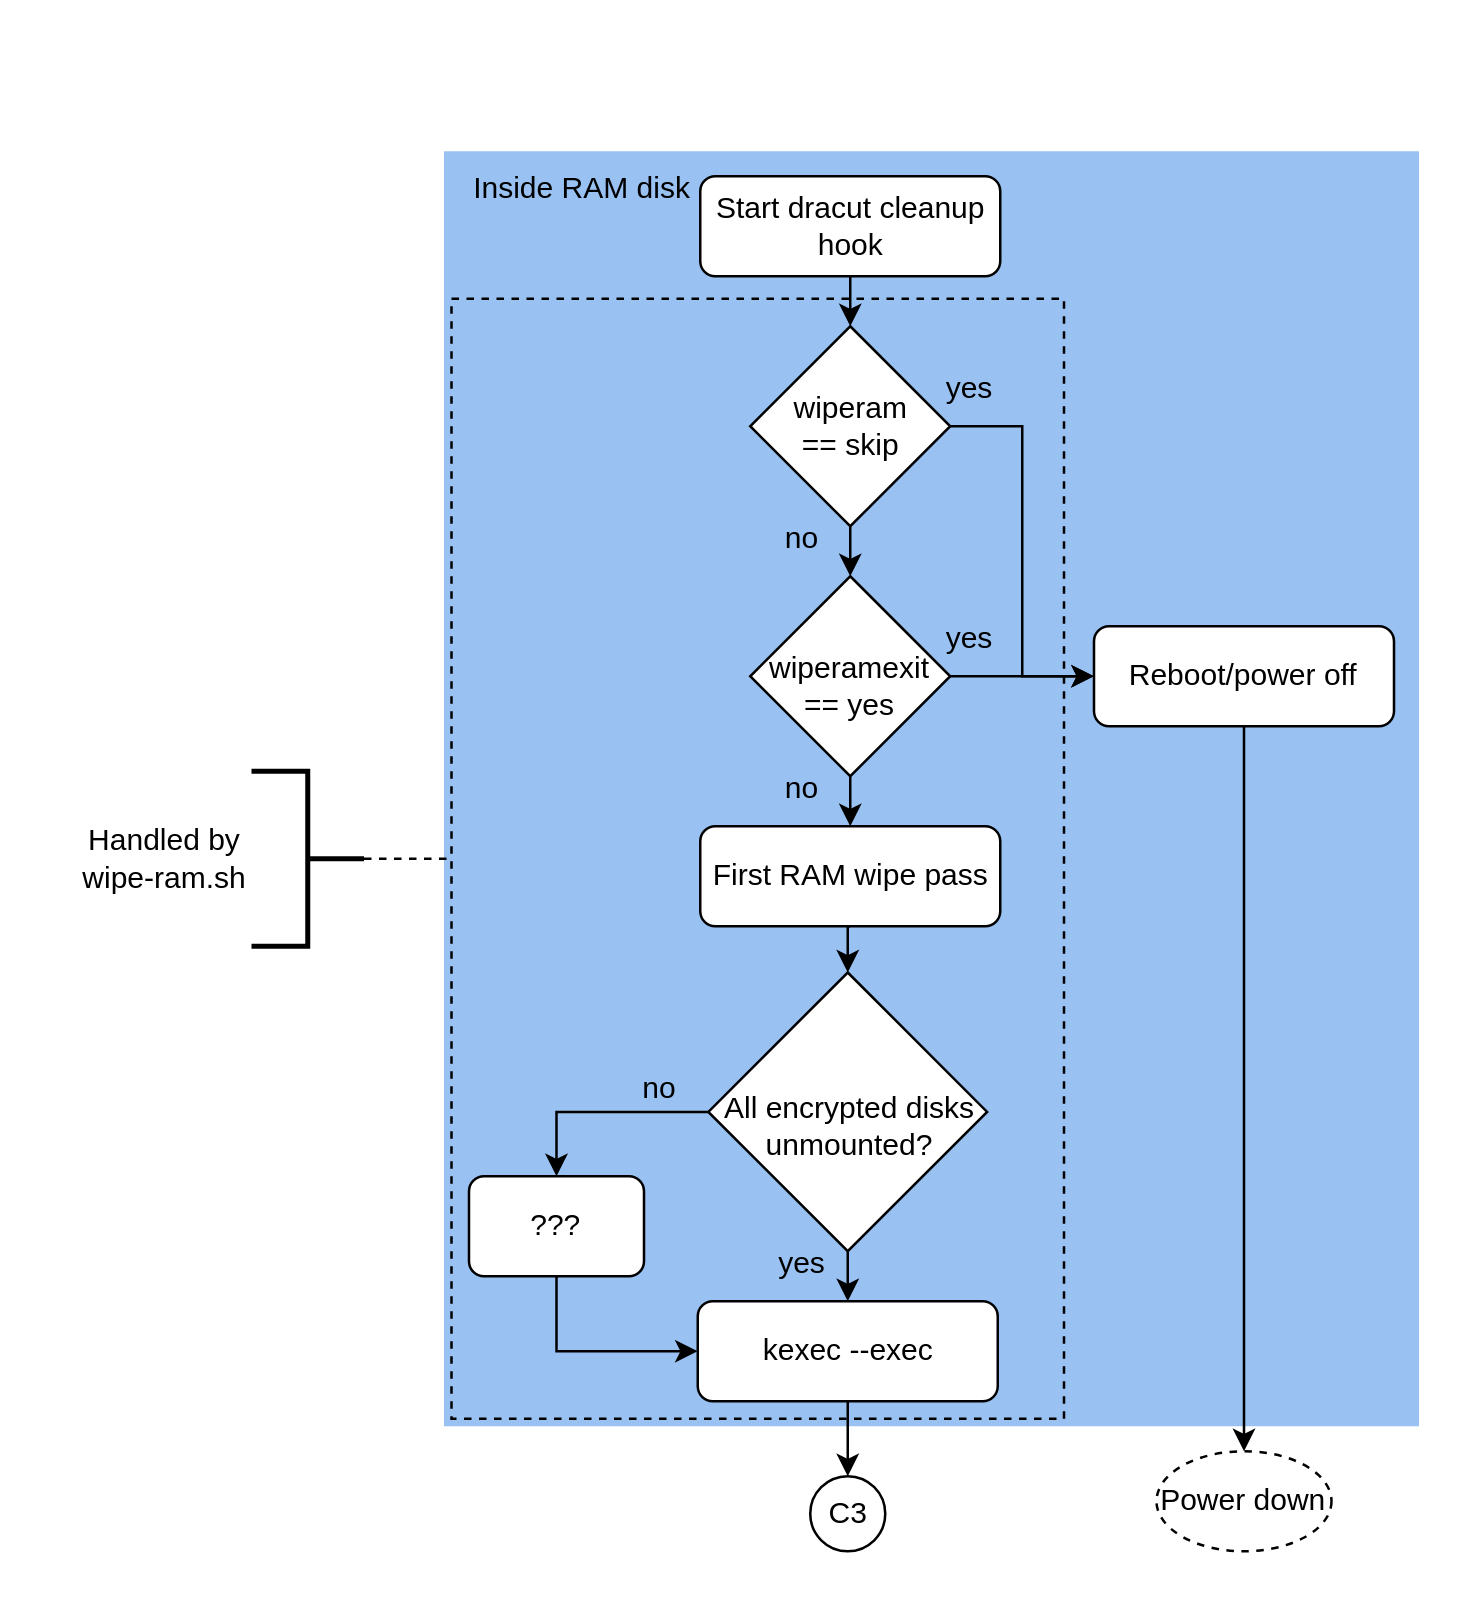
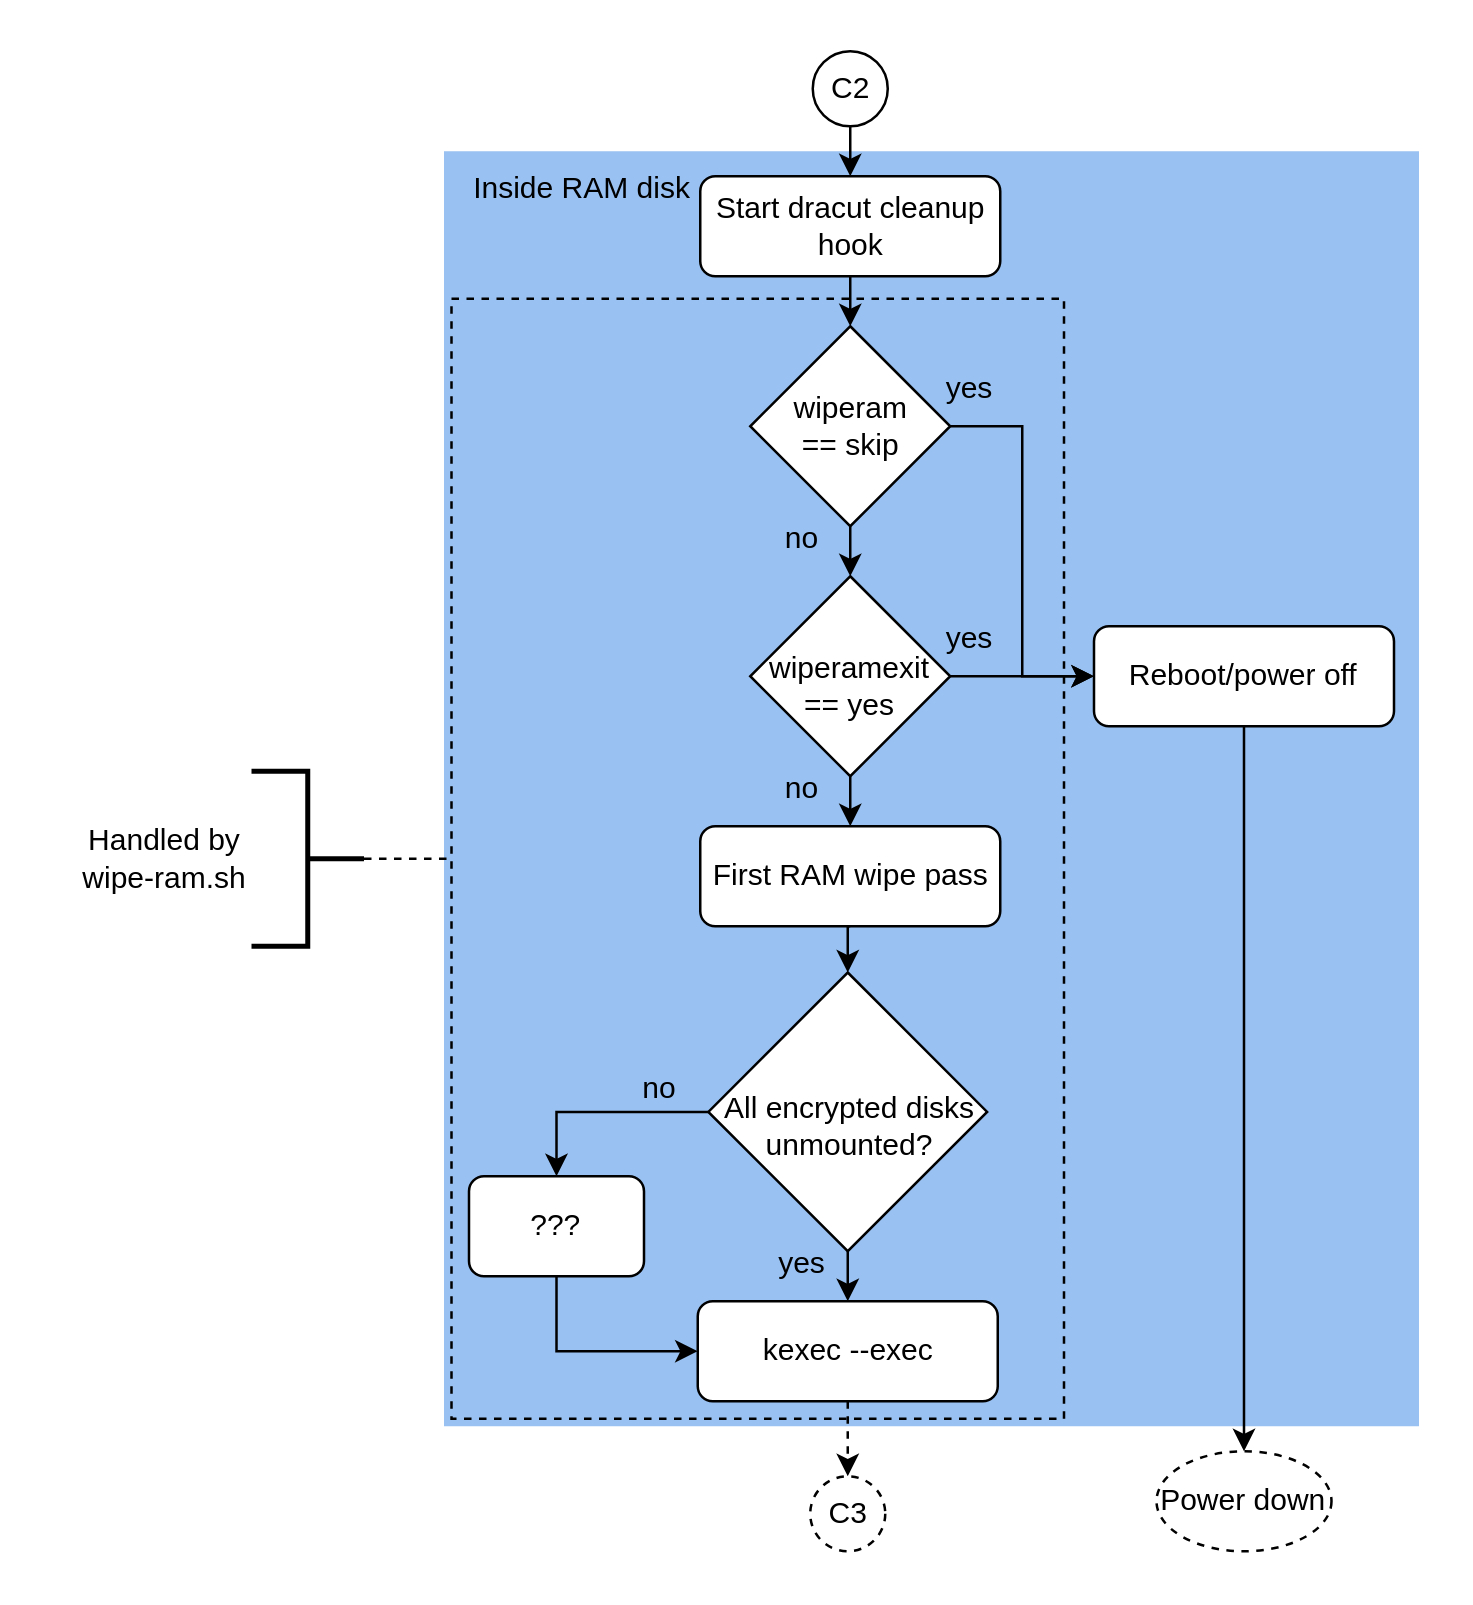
node "C2": added
edge "C2" -> "Start dracut cleanup hook": added
edge "kexec --exec" -> "C3": style solid -> dashed
node "C3": style solid -> dashed
